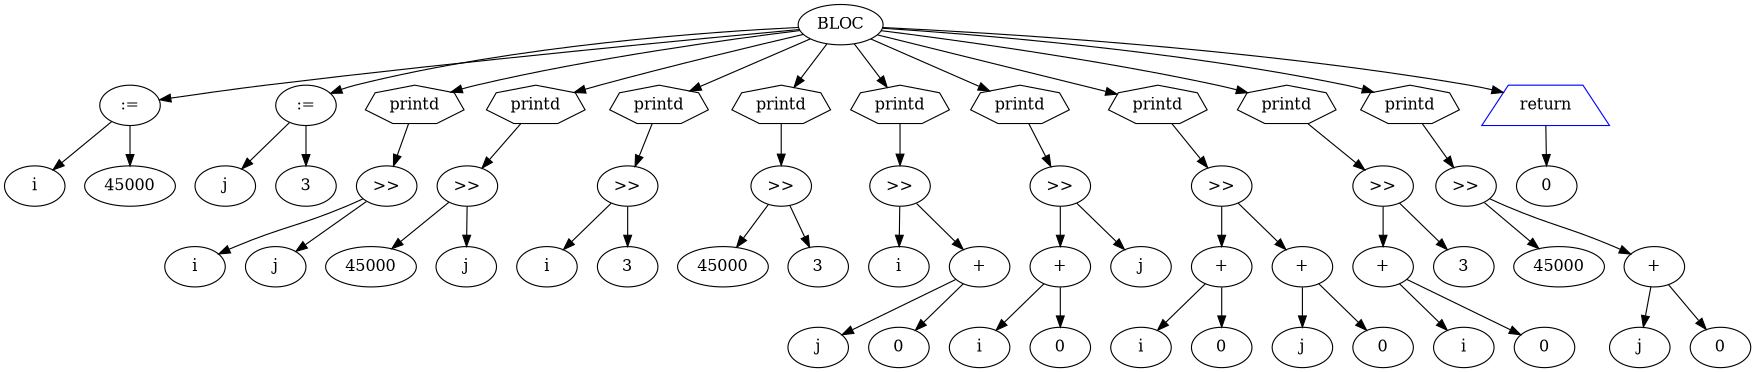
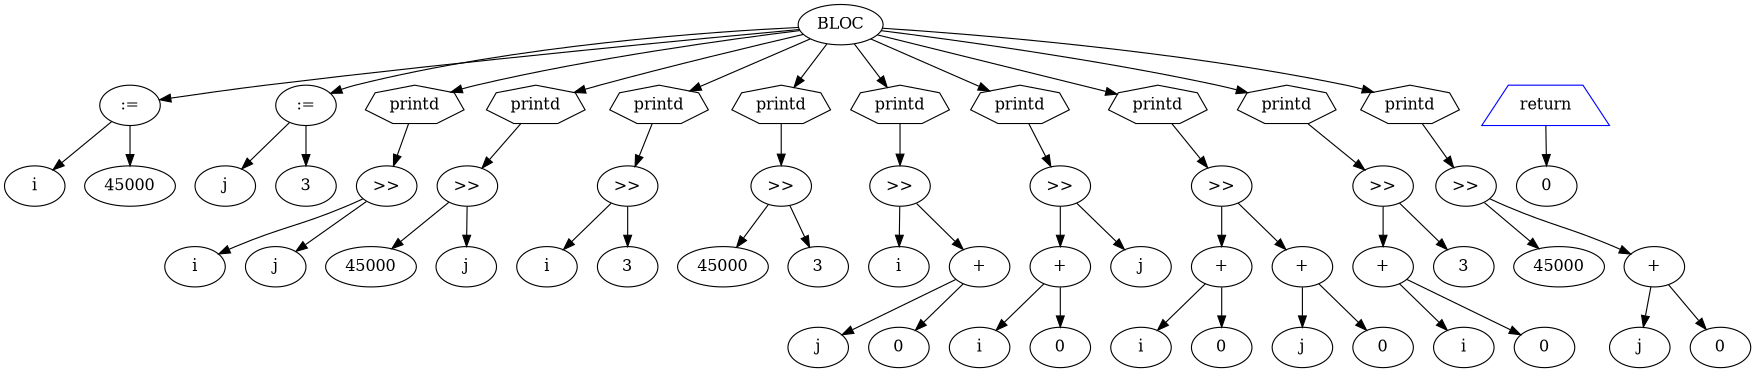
edge "BLOC" -> "return": removed
